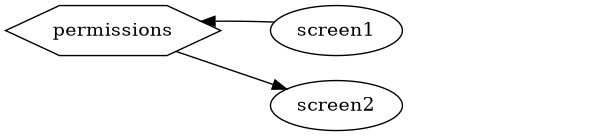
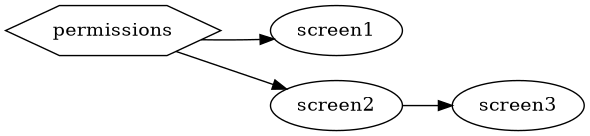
edge "screen1" -> "permissions": reversed
node "screen3": added
